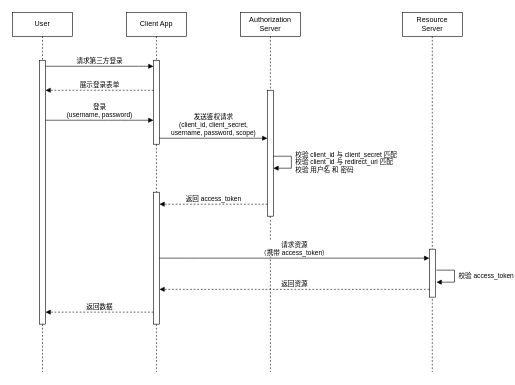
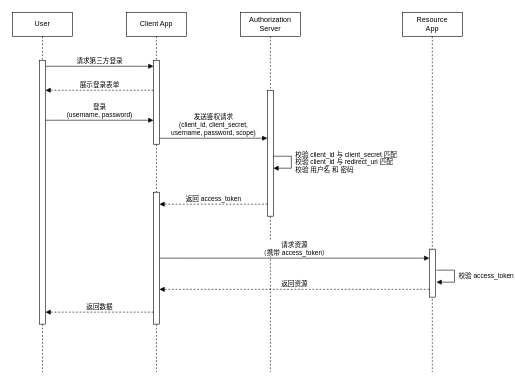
node "Resource Server": label "Resource Server" -> "Resource App"
